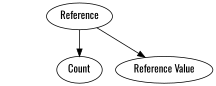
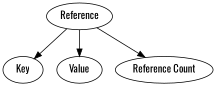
node "Key": added
node "Count": label "Count" -> "Value"
node "Reference Value": label "Reference Value" -> "Reference Count"
